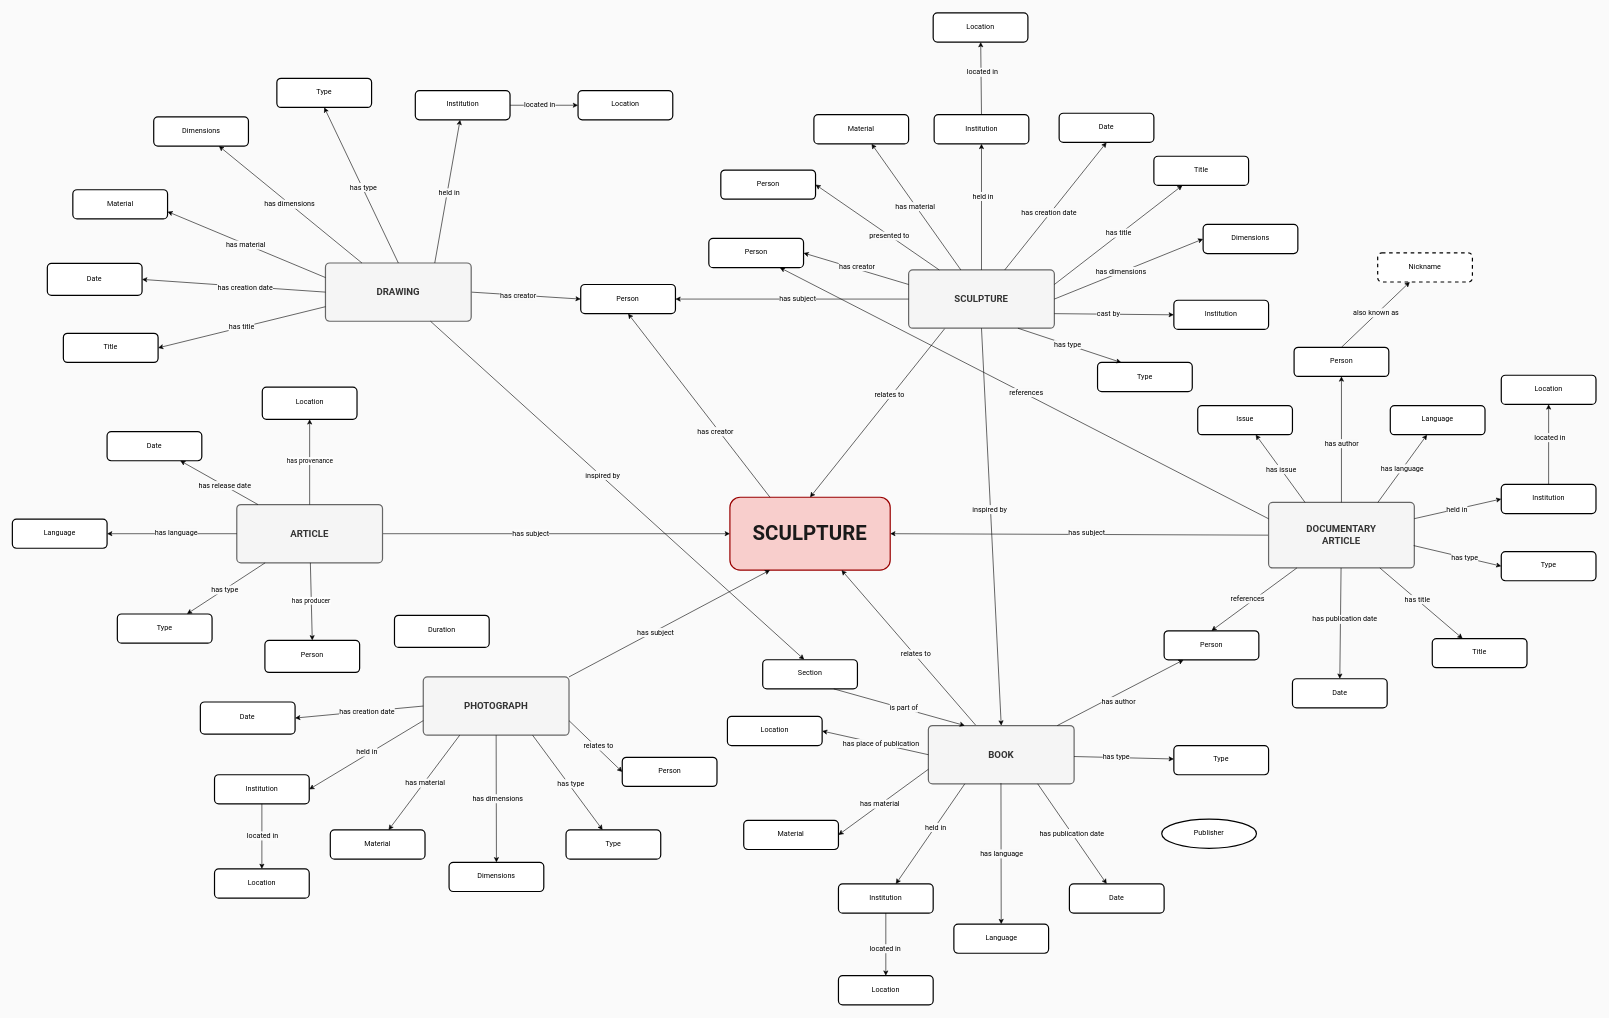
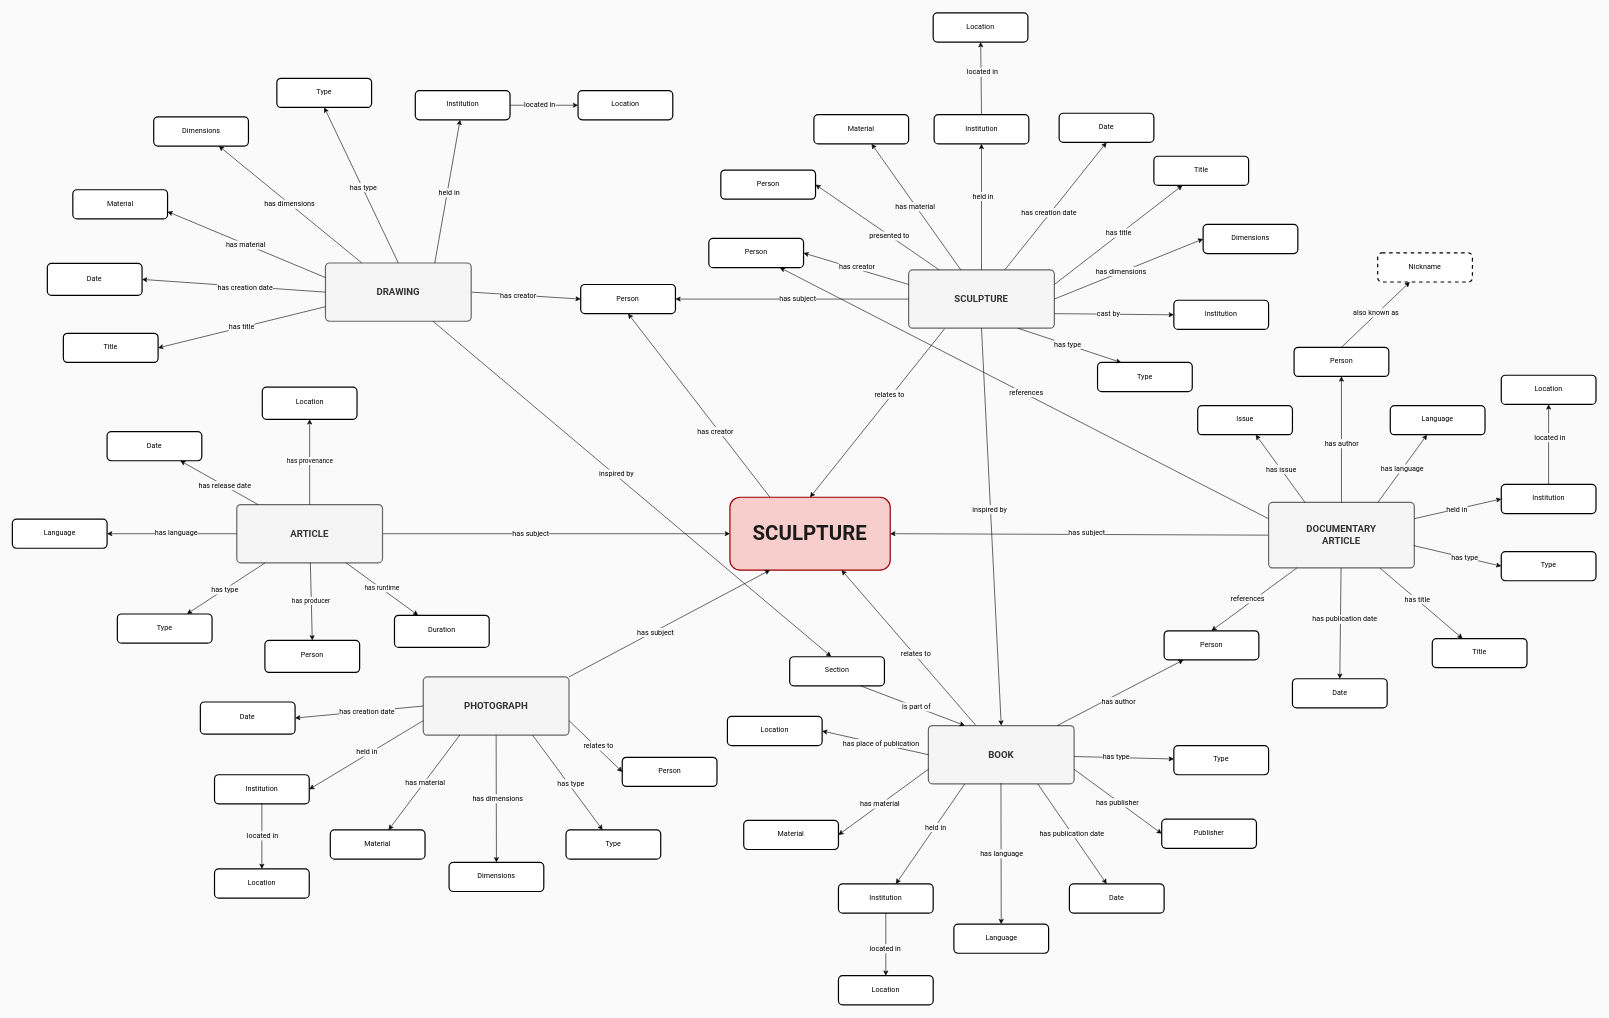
edge "ARTICLE" -> "Duration": added, label "has runtime"
node "Section": moved (810, 674) -> (837, 671)
edge "BOOK" -> "Publisher": added, label "has publisher"
node "Publisher": shape ellipse -> rounded rectangle
